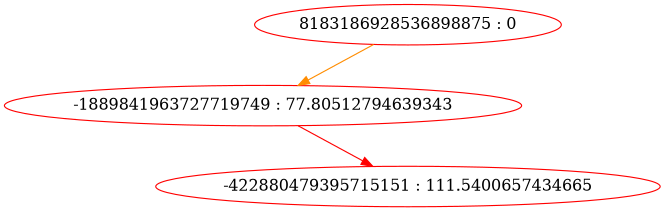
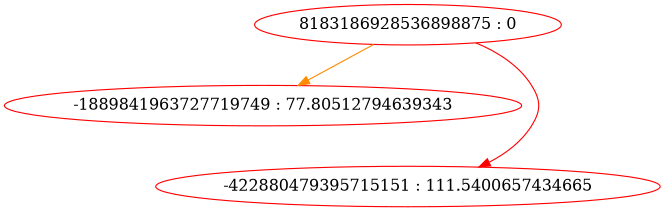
edge "-1889841963727719749 : 77.80512794639343" -> "-422880479395715151 : 111.5400657434665": now "8183186928536898875 : 0" -> "-422880479395715151 : 111.5400657434665"
